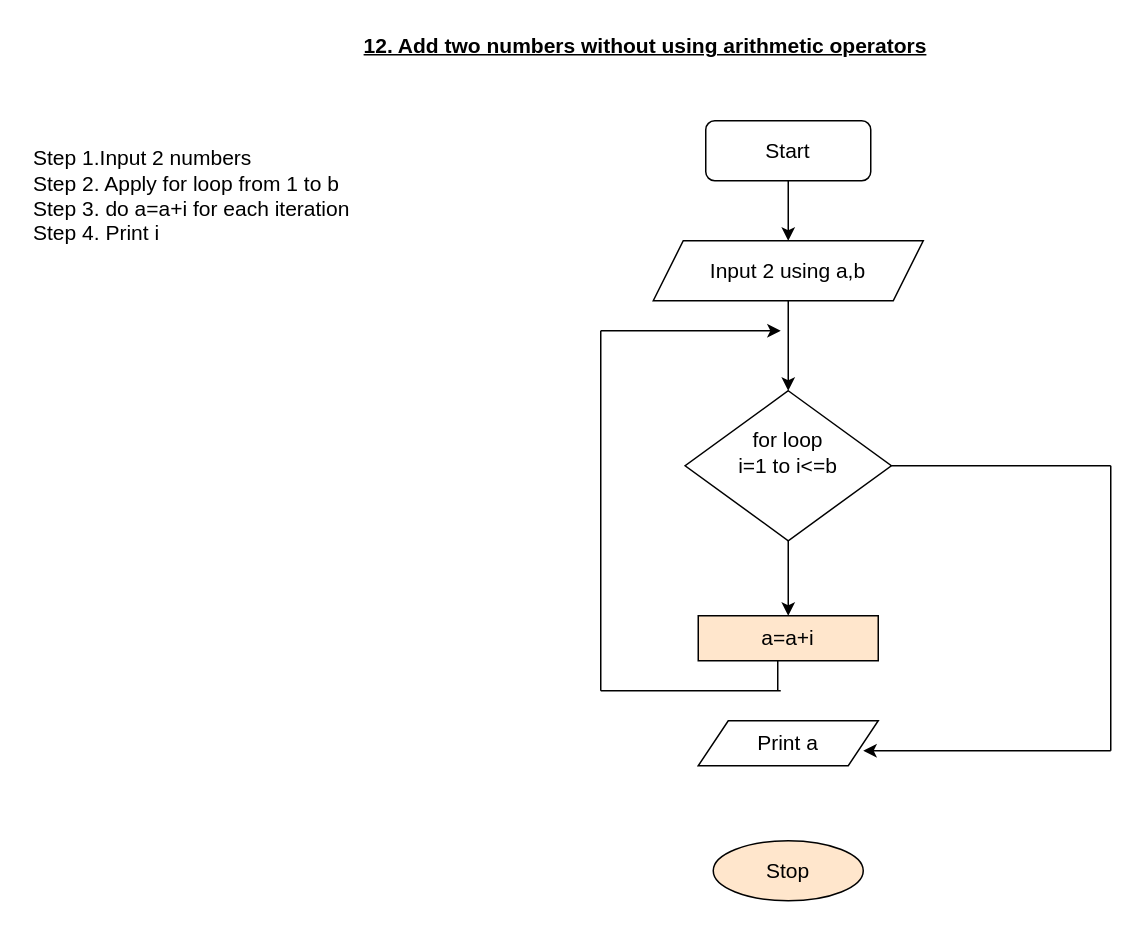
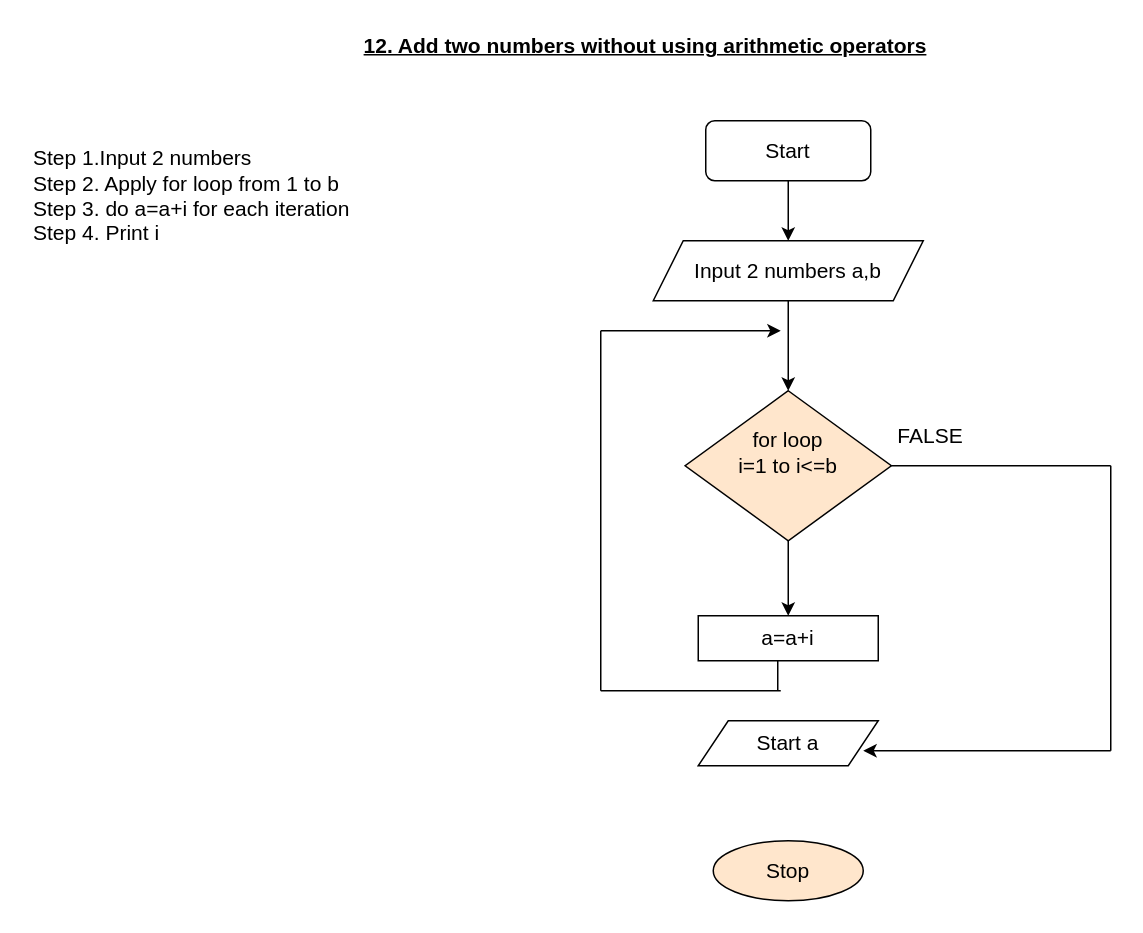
node "Input 2 using a,b": label "Input 2 using a,b" -> "Input 2 numbers a,b"
node "FALSE": added
node "for loop i=1 to i<=b": fillcolor #ffffff -> #ffe6cc
node "a=a+i": fillcolor #ffe6cc -> #ffffff
node "Print a": label "Print a" -> "Start a"
